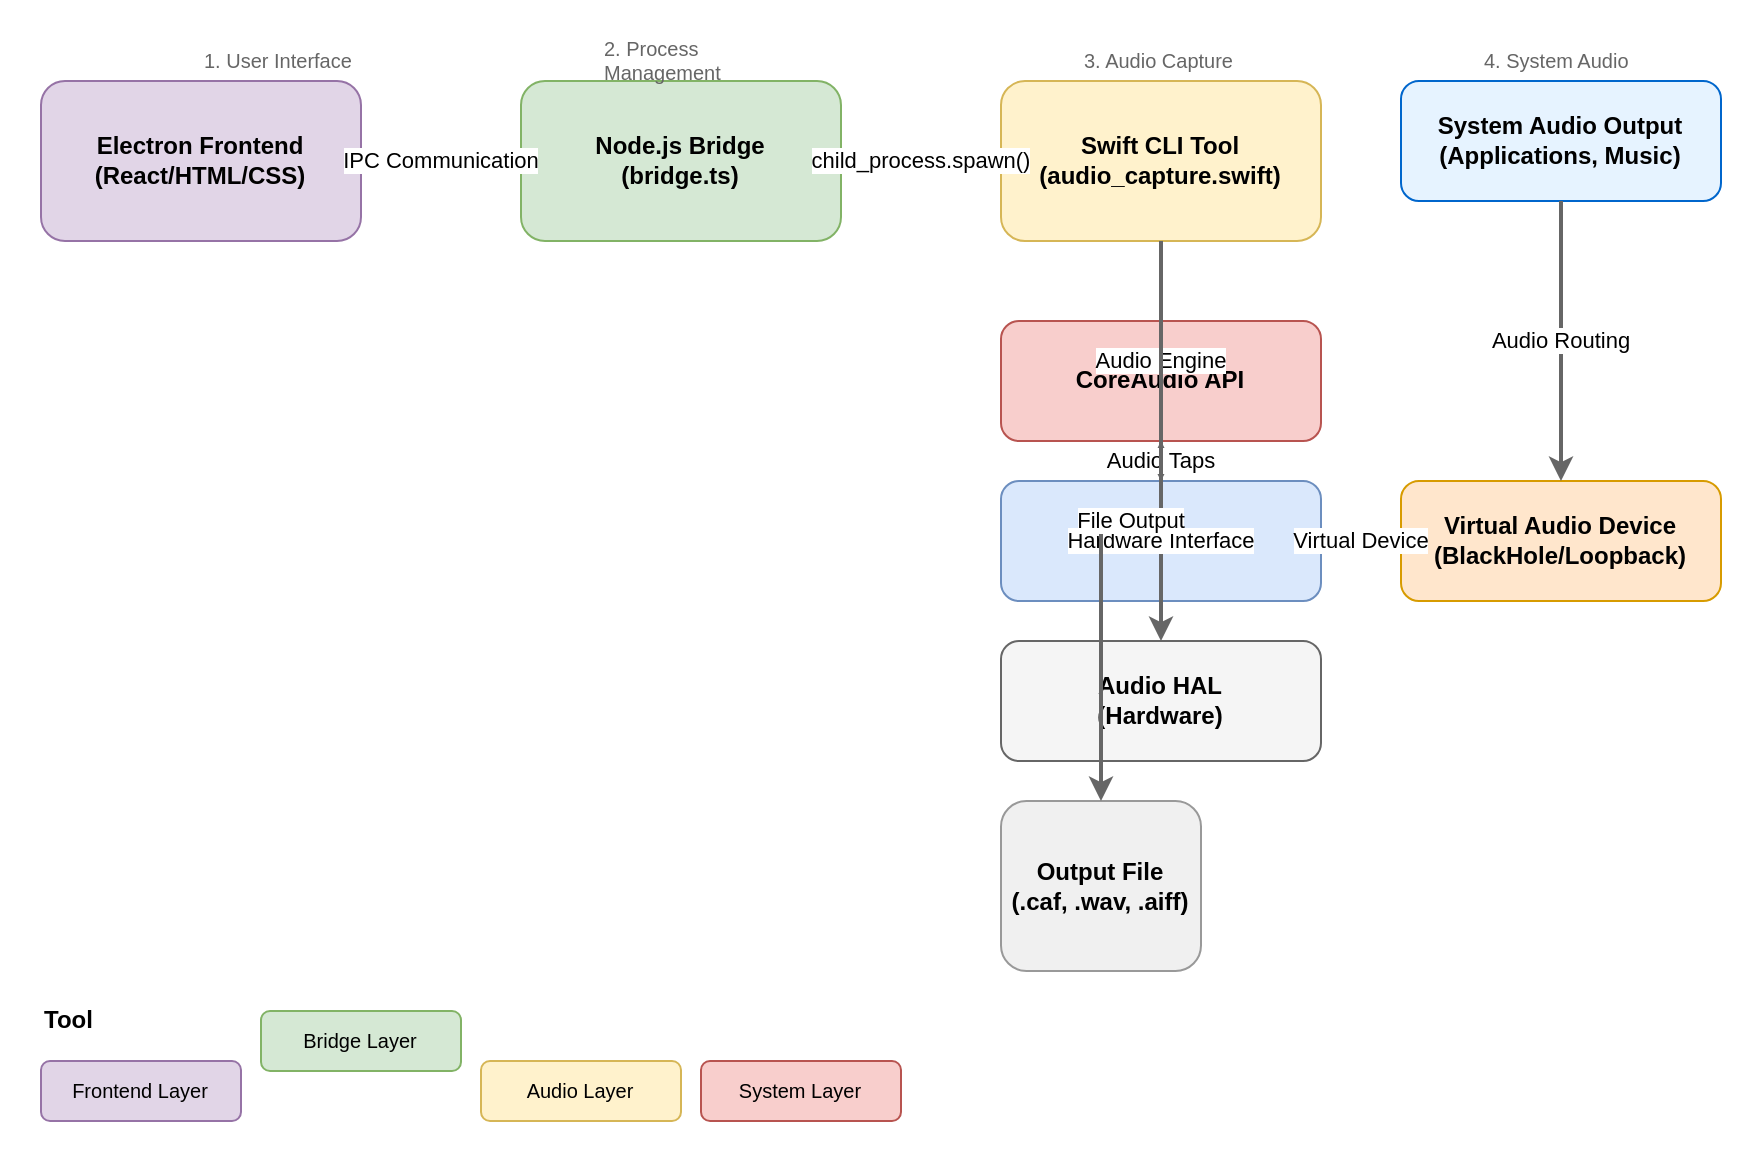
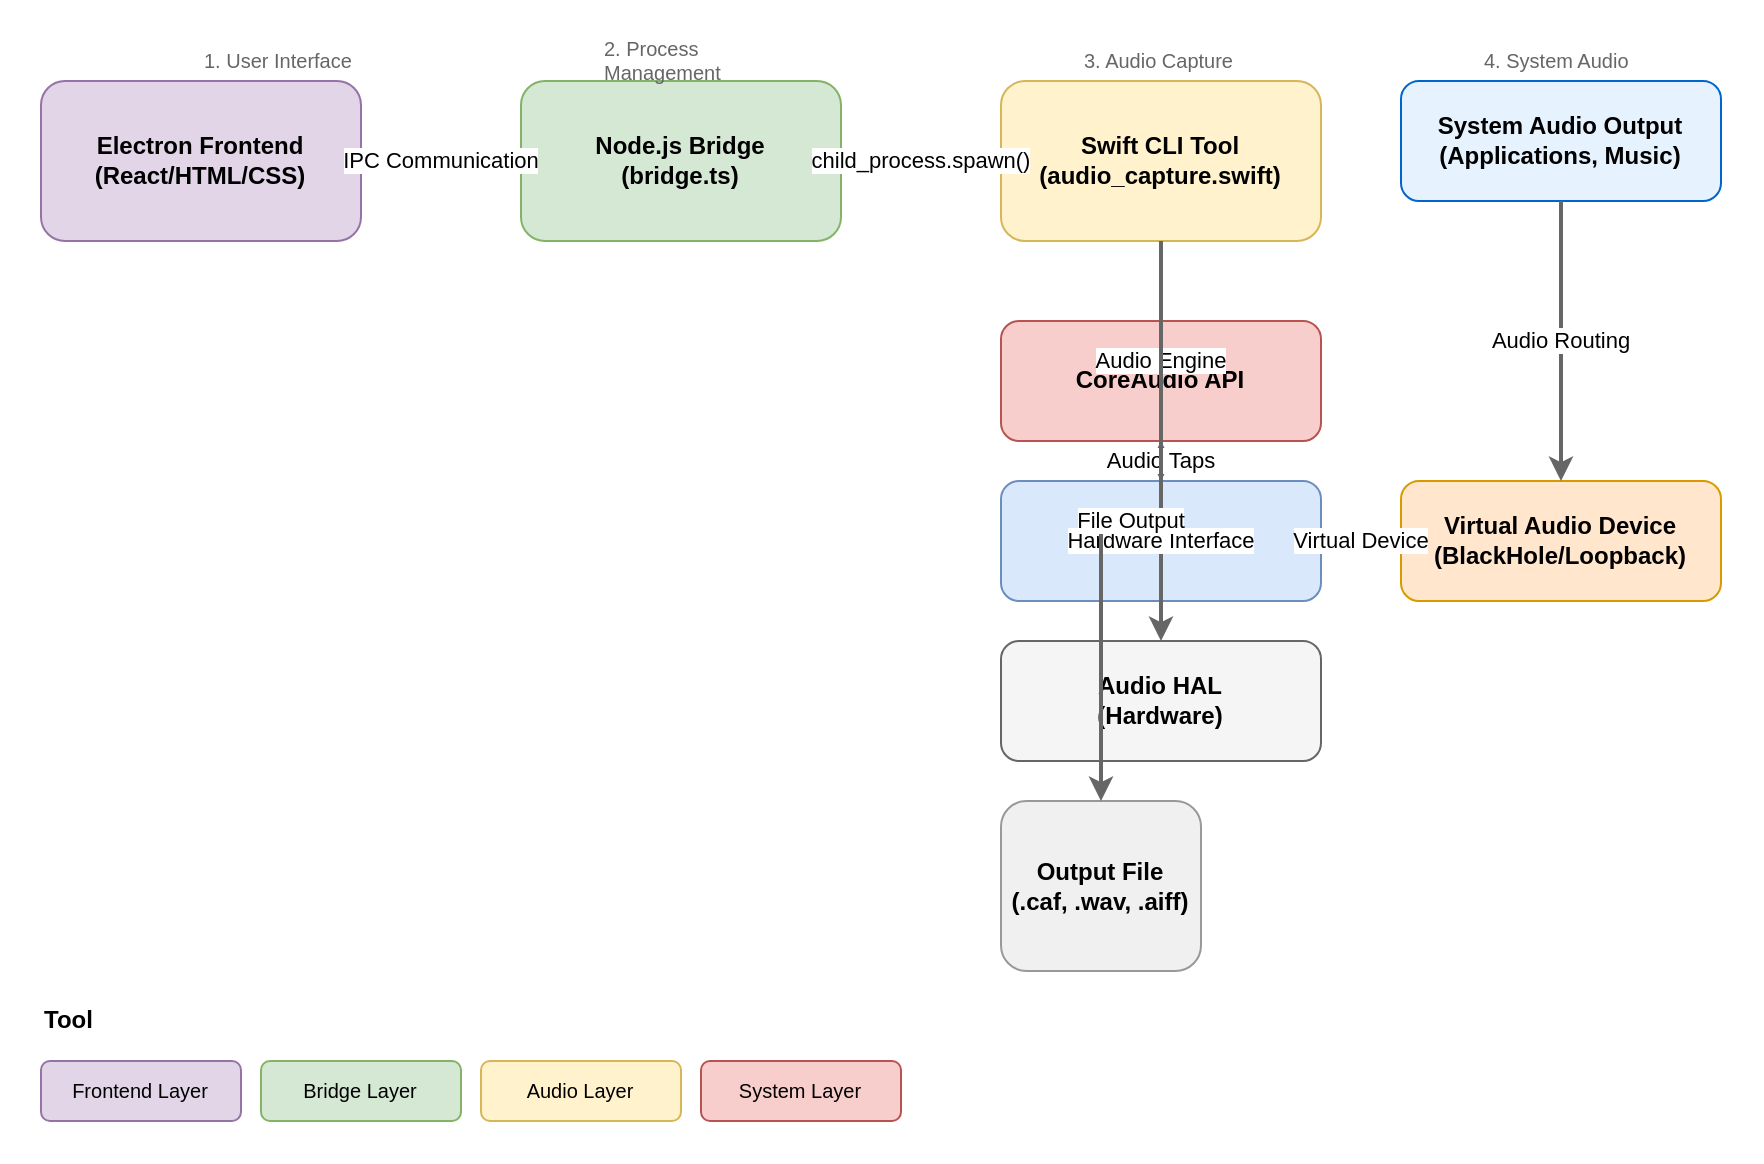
node "Bridge Layer": moved (361, 1041) -> (361, 1091)
